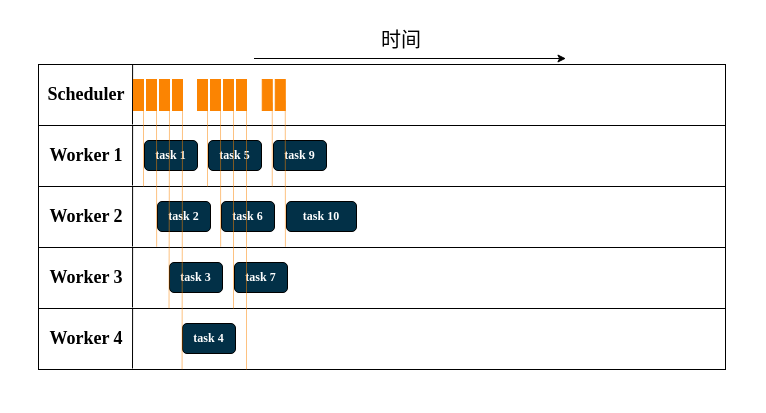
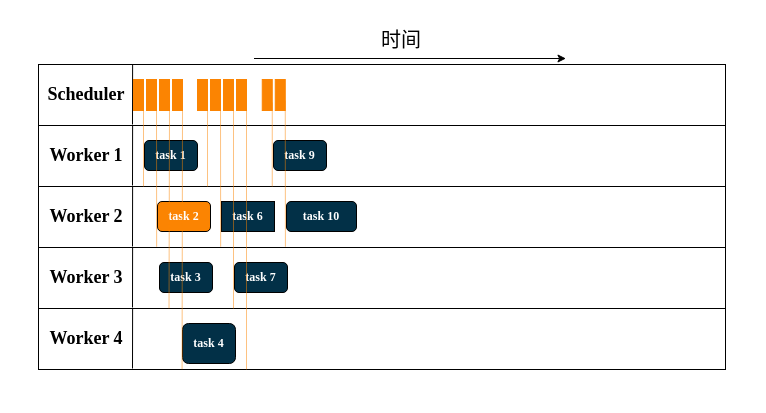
node "task 5": removed
node "task 2": fillcolor #023047 -> #fb8402
node "task 6": shape rounded rectangle -> rectangle
node "task 3": moved (196, 278) -> (186, 278)
node "task 4": size 53x30 -> 53x40
